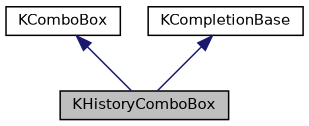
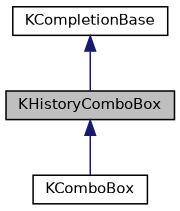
edge "KHistoryComboBox" -> "KComboBox": reversed
